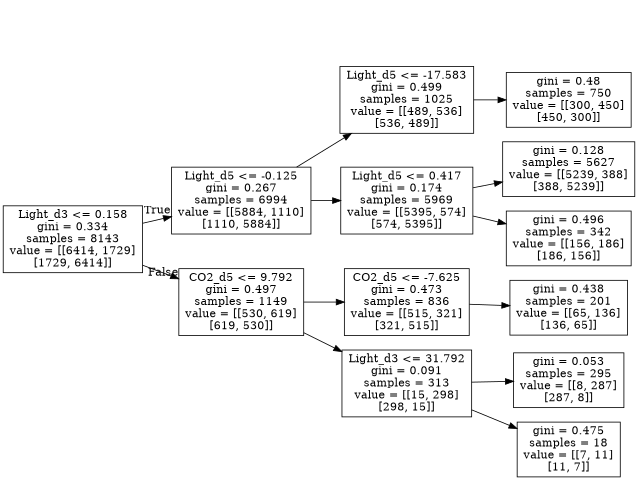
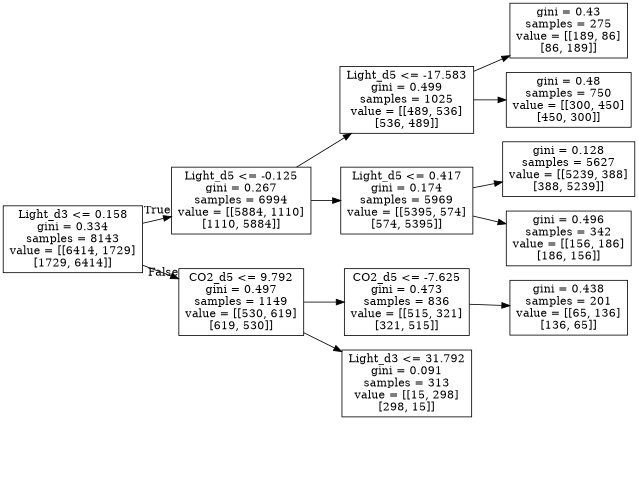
node "gini = 0.43 samples = 275 value = [[189, 86] [86, 189]]": added
node "gini = 0.053 samples = 295 value = [[8, 287] [287, 8]]": removed
node "gini = 0.475 samples = 18 value = [[7, 11] [11, 7]]": removed
